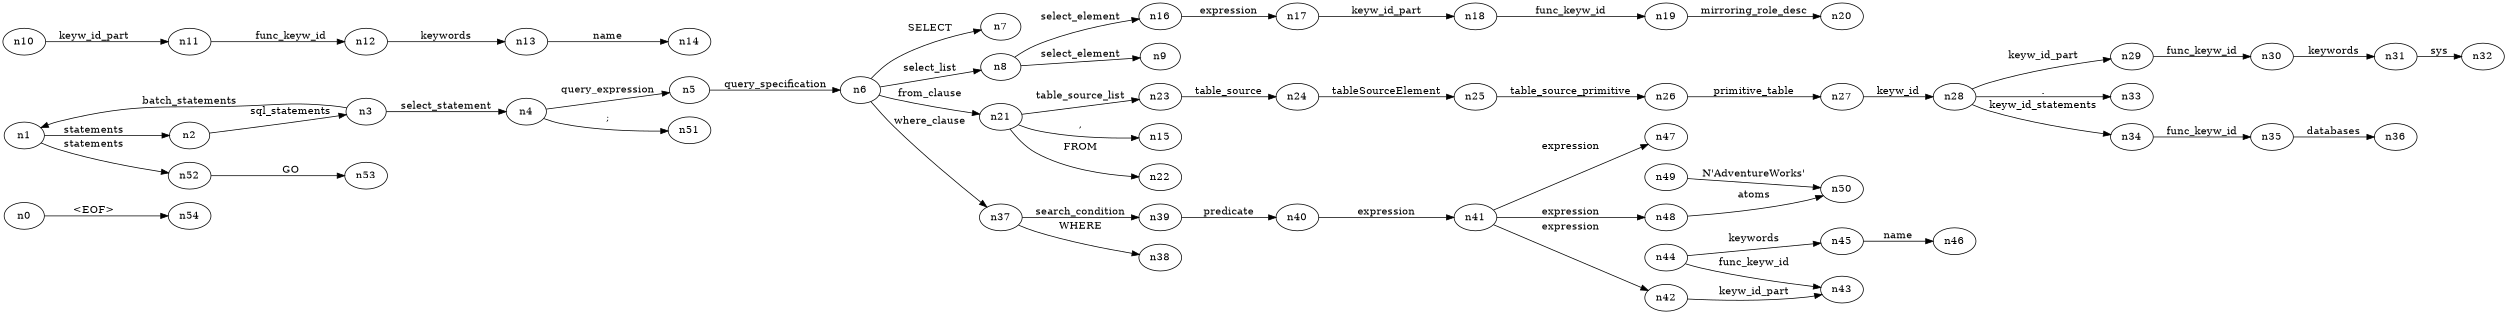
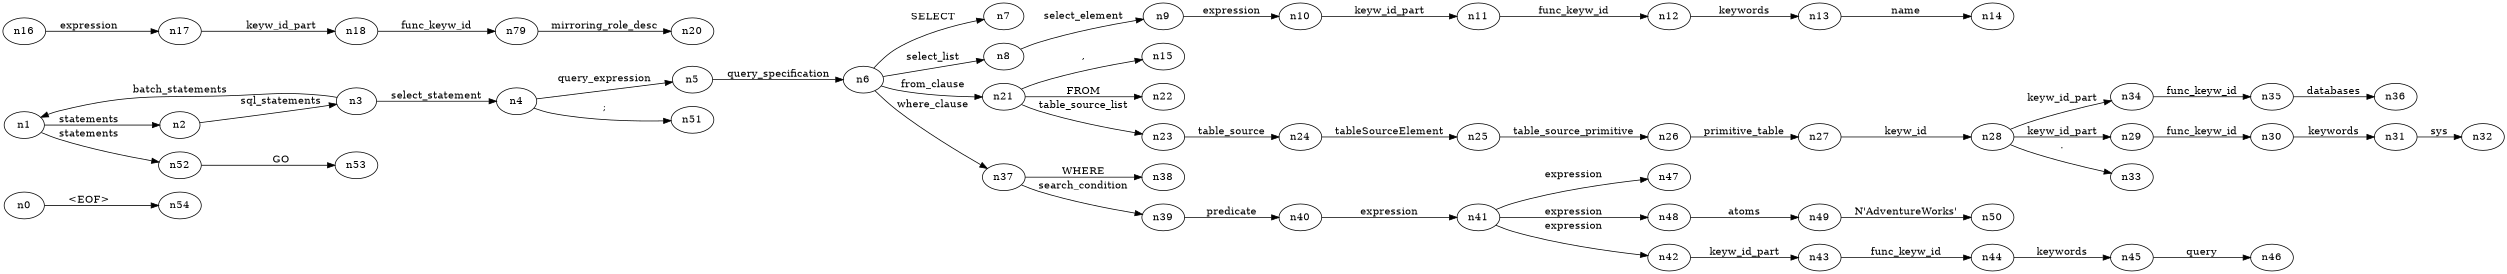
edge "n9" -> "n10": added, label "expression"
node "n19": label "n19" -> "n79"
edge "n8" -> "n16": removed, label "select_element"
edge "n28" -> "n34": label "keyw_id_statements" -> "keyw_id_part"
edge "n48" -> "n50": now "n48" -> "n49"
edge "n45" -> "n46": label "name" -> "query"
edge "n44" -> "n43": reversed
